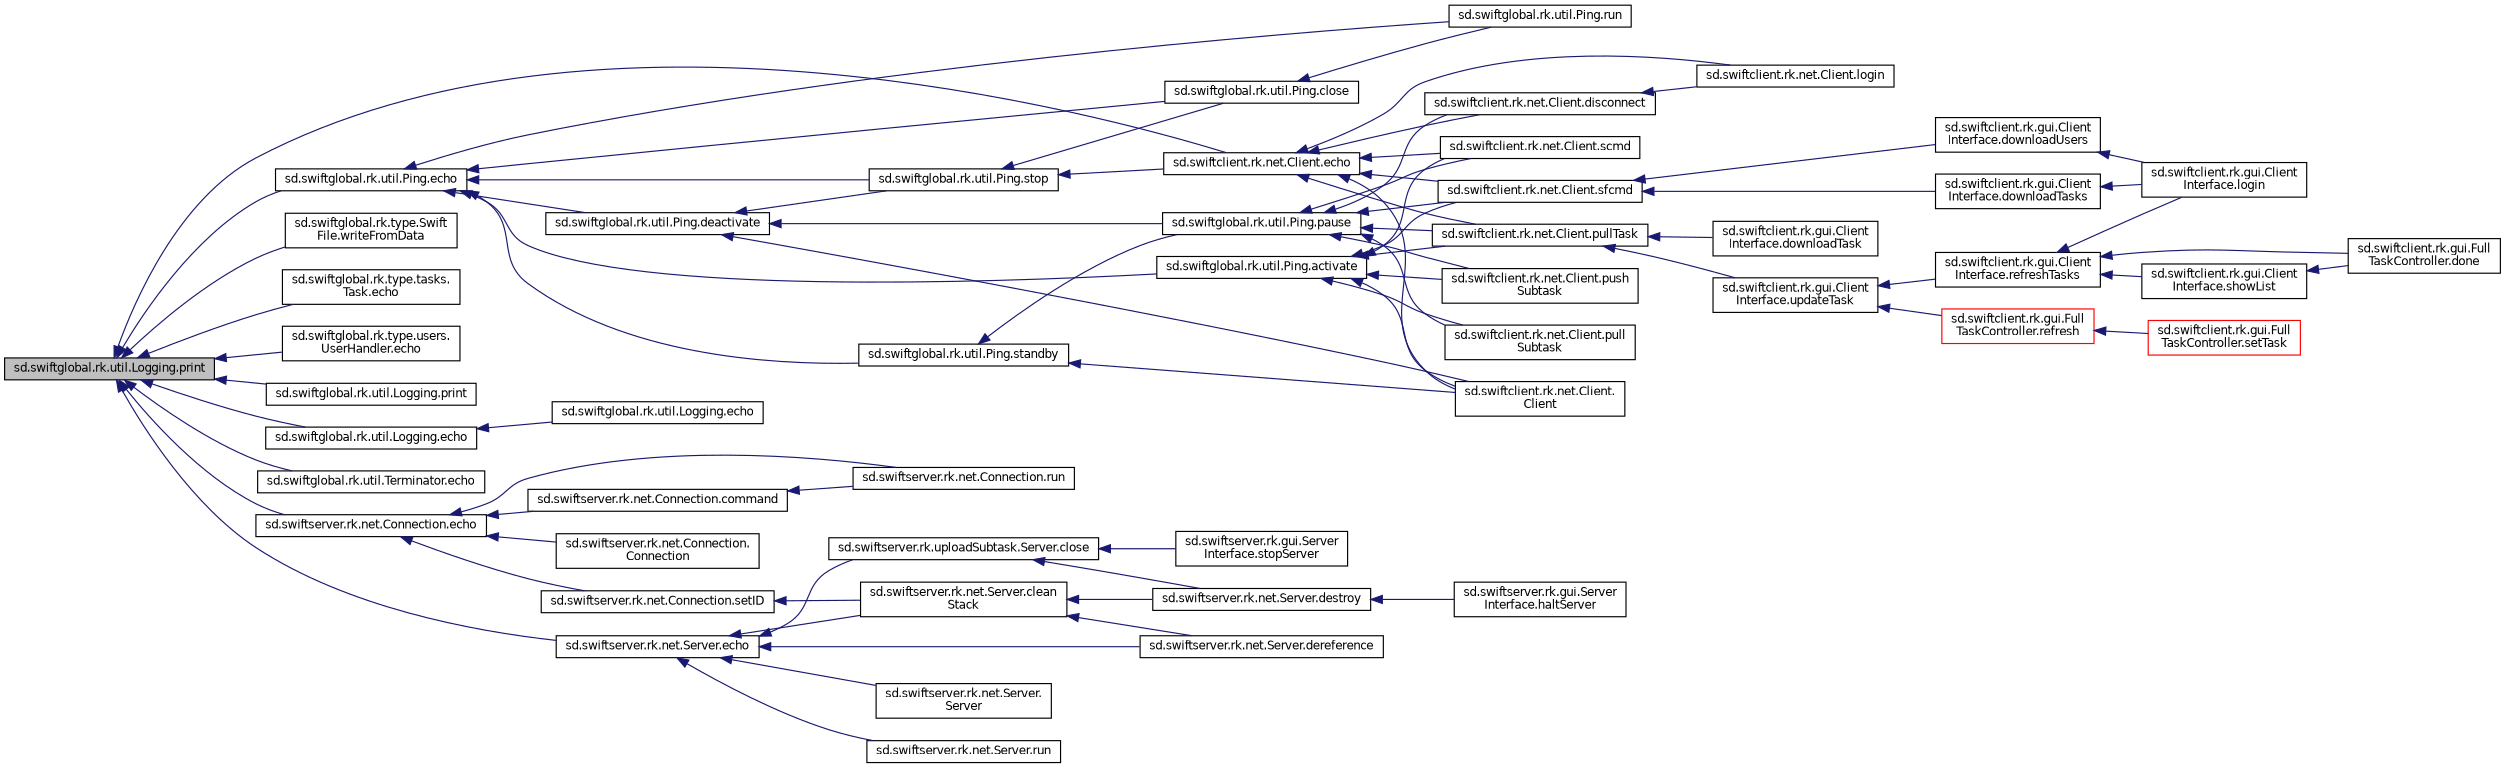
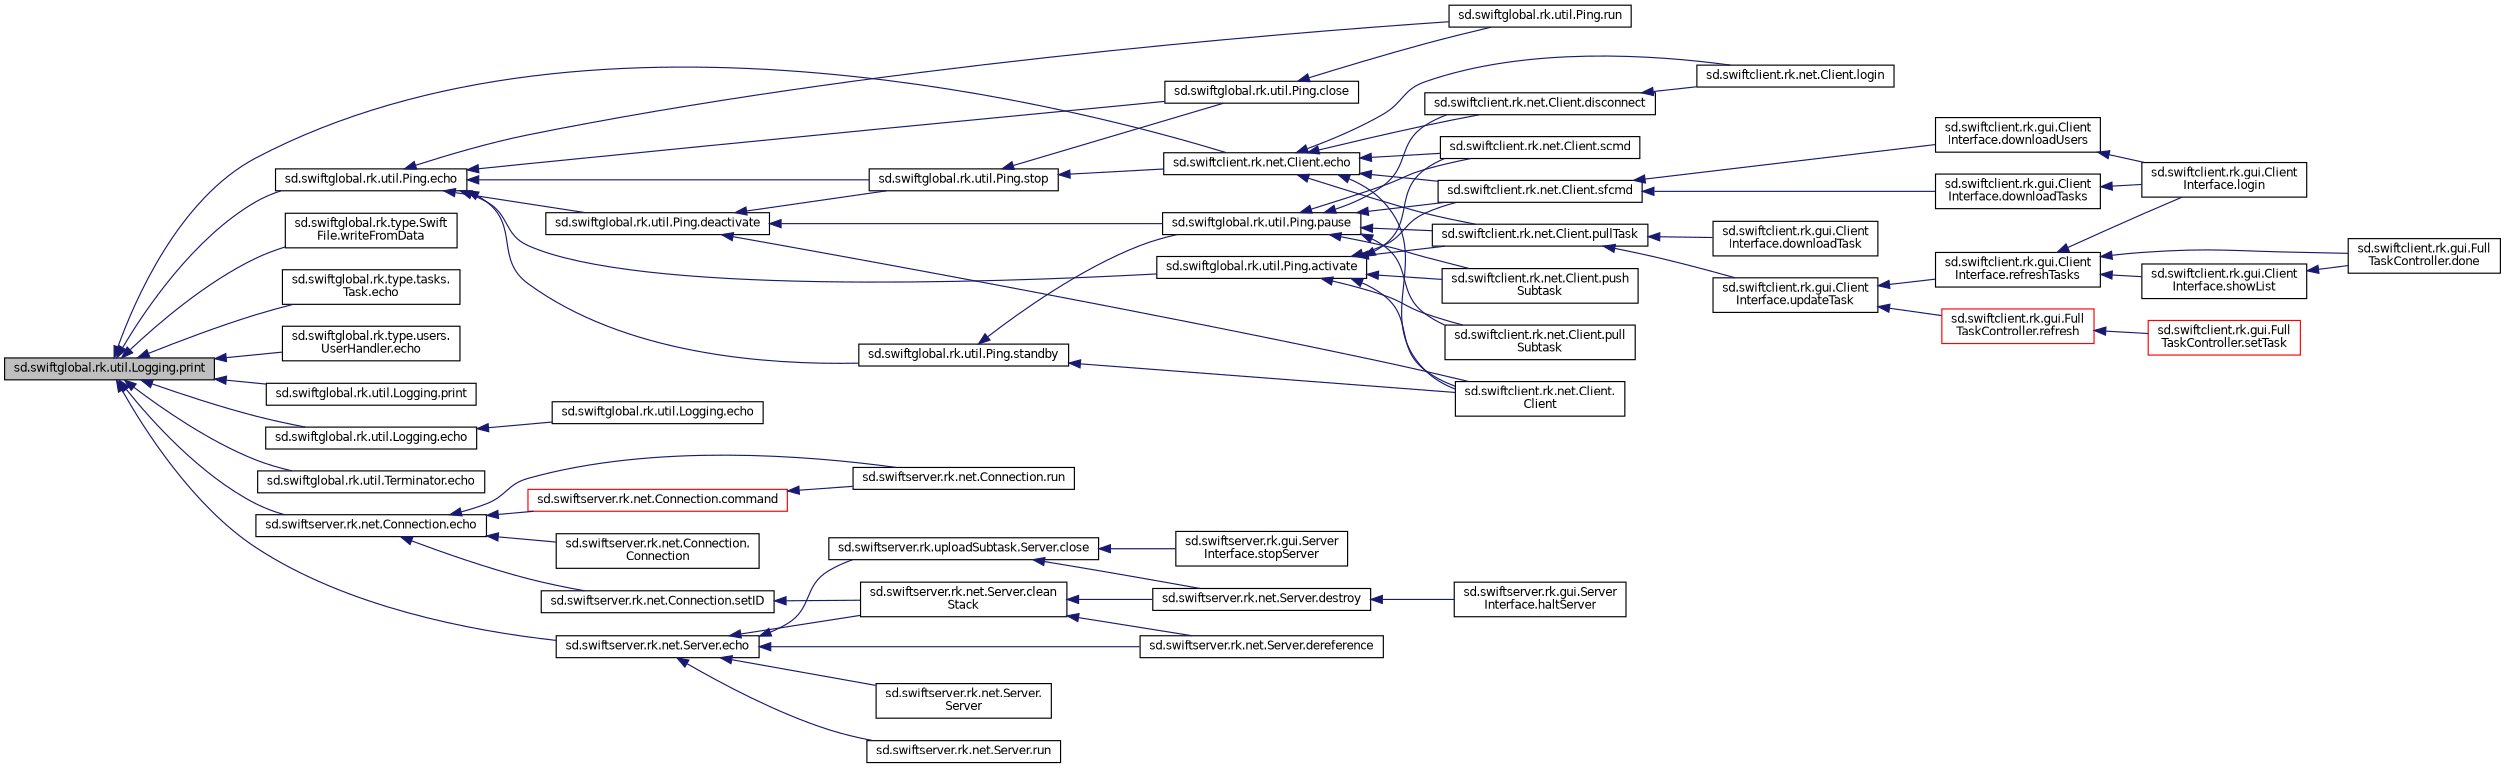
node "sd.swiftserver.rk.net.Connection.command": color black -> red
